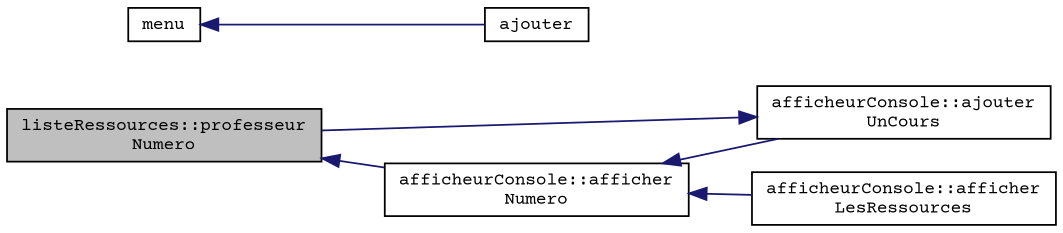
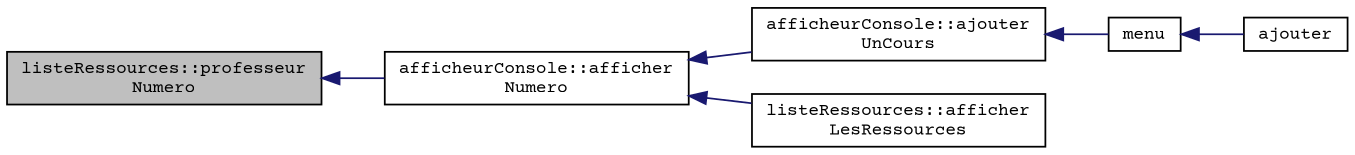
edge "listeRessources::professeur Numero" -> "afficheurConsole::ajouter UnCours": now "menu" -> "afficheurConsole::ajouter UnCours"
node "afficheurConsole::afficher LesRessources": label "afficheurConsole::afficher LesRessources" -> "listeRessources::afficher LesRessources"
